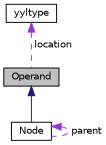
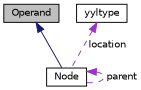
edge "Operand" -> "yyltype": now "Node" -> "yyltype"
